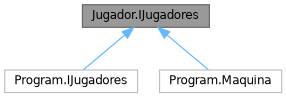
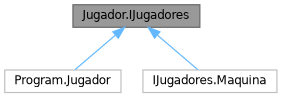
node "Program.IJugadores": label "Program.IJugadores" -> "Program.Jugador"
node "Program.Maquina": label "Program.Maquina" -> "IJugadores.Maquina"
